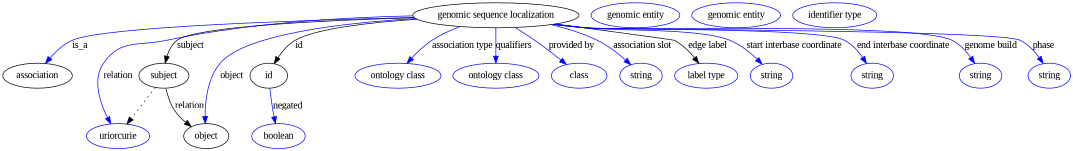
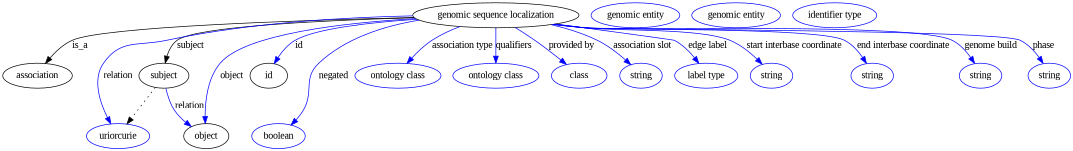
edge "genomic sequence localization" -> "association": color blue -> black
edge "genomic sequence localization" -> "id": color black -> blue
edge "genomic sequence localization" -> "label type": color black -> blue
edge "id" -> "boolean": now "genomic sequence localization" -> "boolean"
edge "subject" -> "object": color black -> blue
